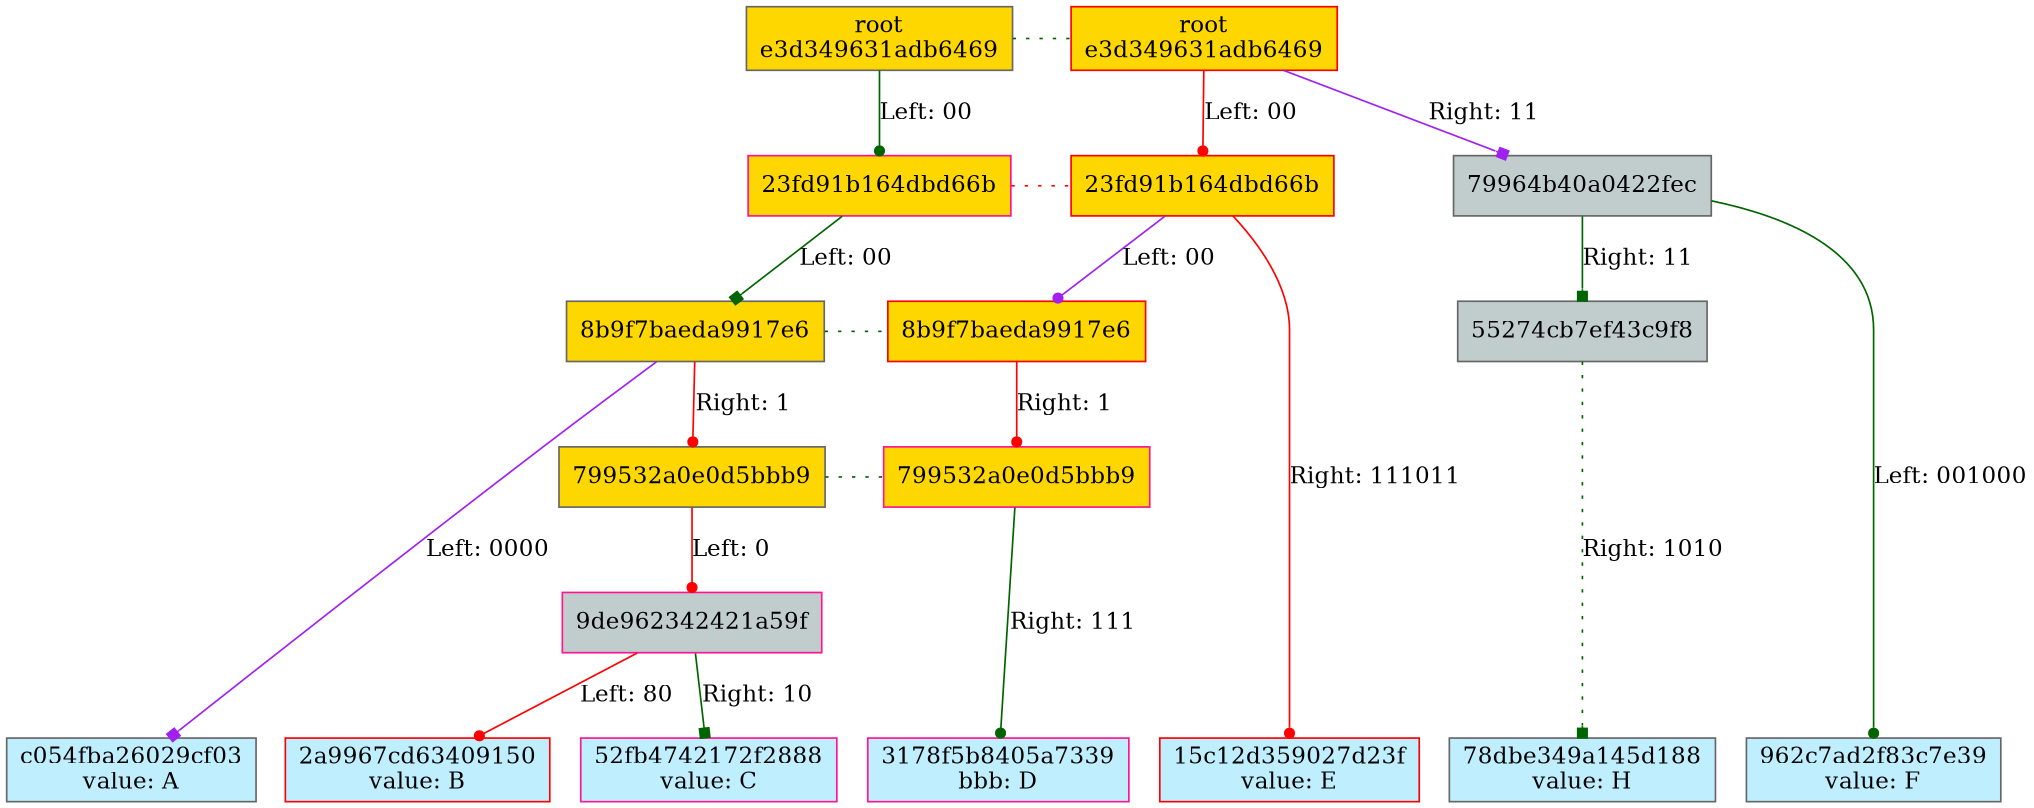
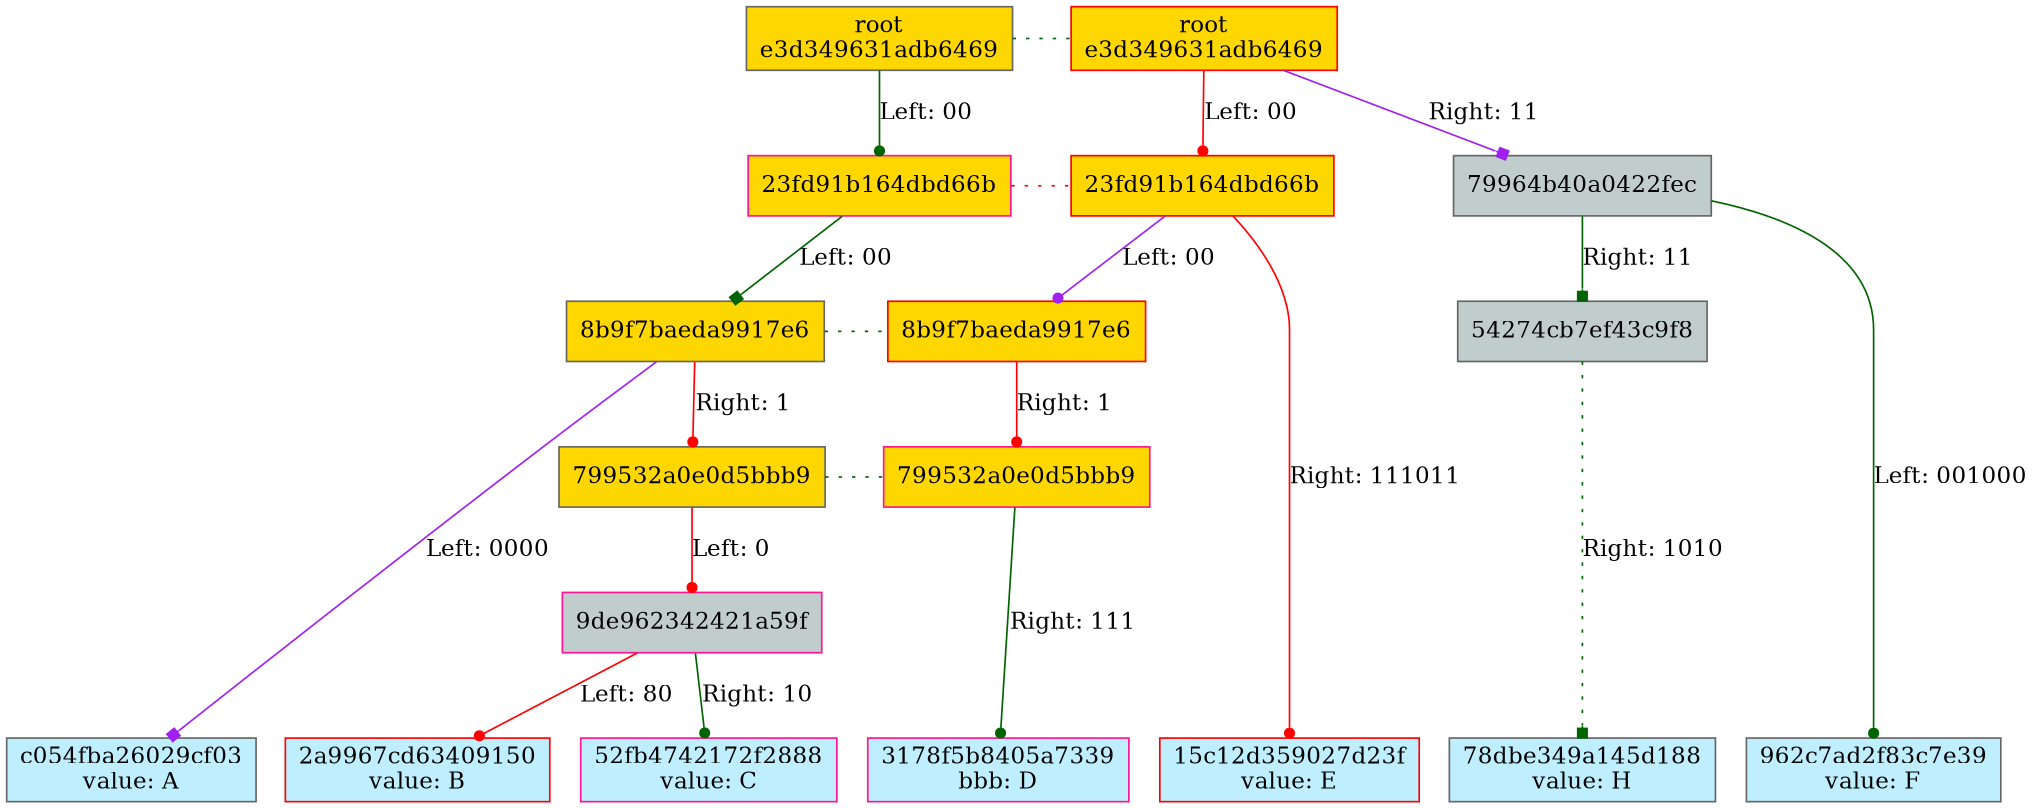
node "55274cb7ef43c9f8": label "55274cb7ef43c9f8" -> "54274cb7ef43c9f8"
edge "9de962342421a59f" -> "52fb4742172f2888 value: C": arrowhead box -> dot
